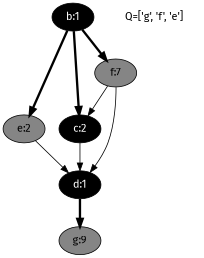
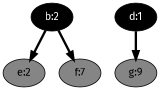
node "b:1": label "b:1" -> "b:2"
node "Q=['g', 'f', 'e']": removed
edge "f:7" -> "d:1": removed
node "c:2": removed
edge "e:2" -> "d:1": removed
